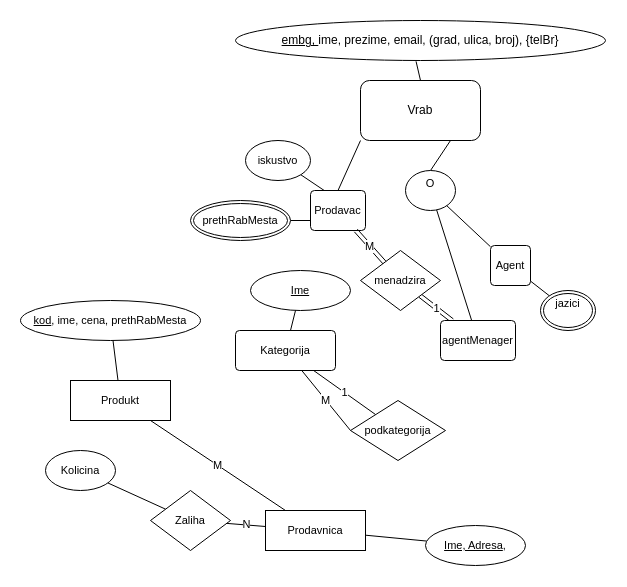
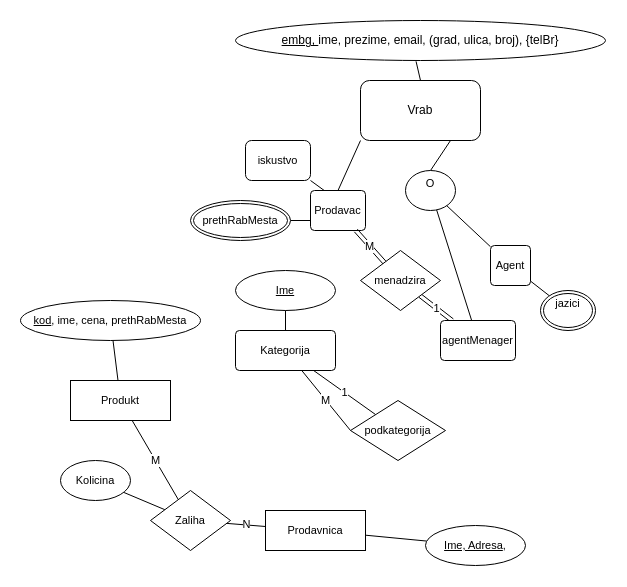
node "iskustvo": shape ellipse -> rounded rectangle
node "Ime": moved (301, 291) -> (286, 291)
edge "Produkt" -- "Prodavnica": now "Produkt" -- "Zaliha"
node "Kolicina": moved (81, 471) -> (96, 481)
